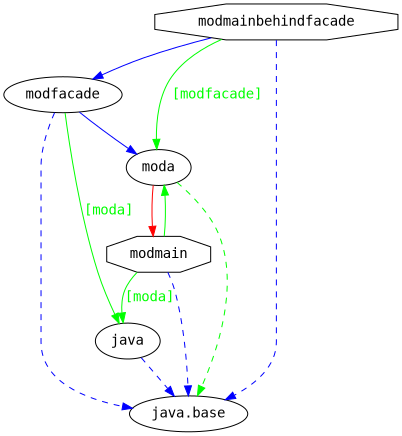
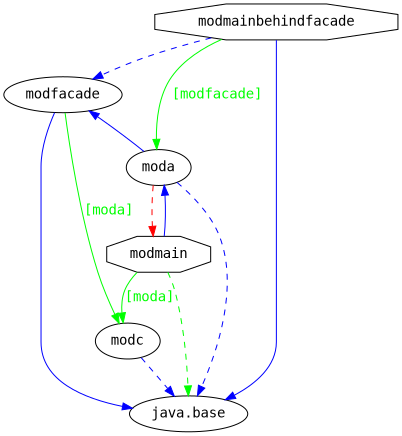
edge "modmainbehindfacade" -> "modfacade": style solid -> dashed
edge "modfacade" -> "moda": reversed
edge "moda" -> "modmain": style solid -> dashed
edge "modmain" -> "moda": color #00ff00 -> #0000ff
edge "modmainbehindfacade" -> "java.base": style dashed -> solid
edge "moda" -> "java.base": color #00ff00 -> #0000ff
edge "modfacade" -> "java.base": style dashed -> solid
edge "modmain" -> "java.base": color #0000ff -> #00ff00
node "java": label "java" -> "modc"
